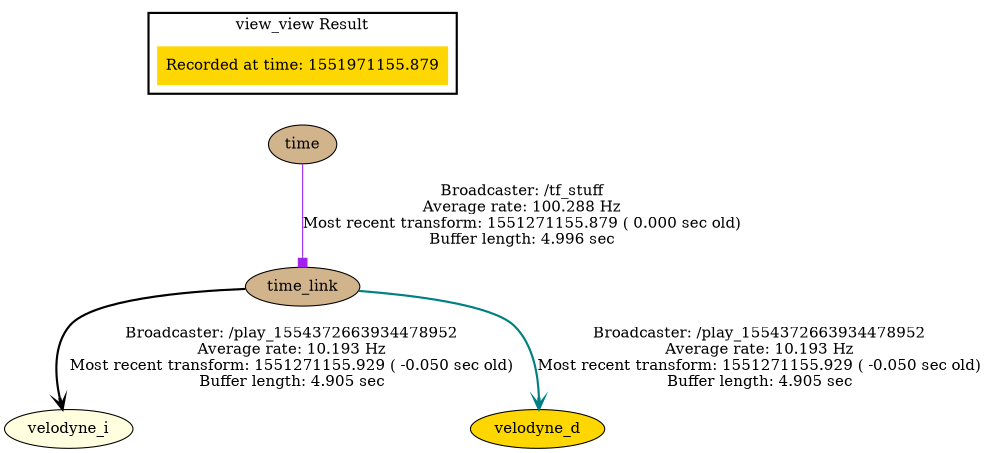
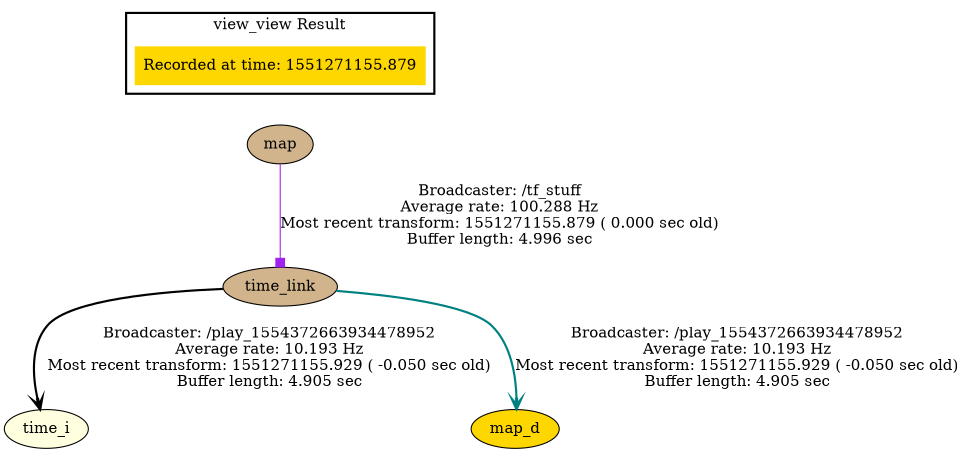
node "Recorded at time: 1551971155.879": label "Recorded at time: 1551971155.879" -> "Recorded at time: 1551271155.879"
node "time": label "time" -> "map"
node "velodyne_i": label "velodyne_i" -> "time_i"
node "velodyne_d": label "velodyne_d" -> "map_d"
